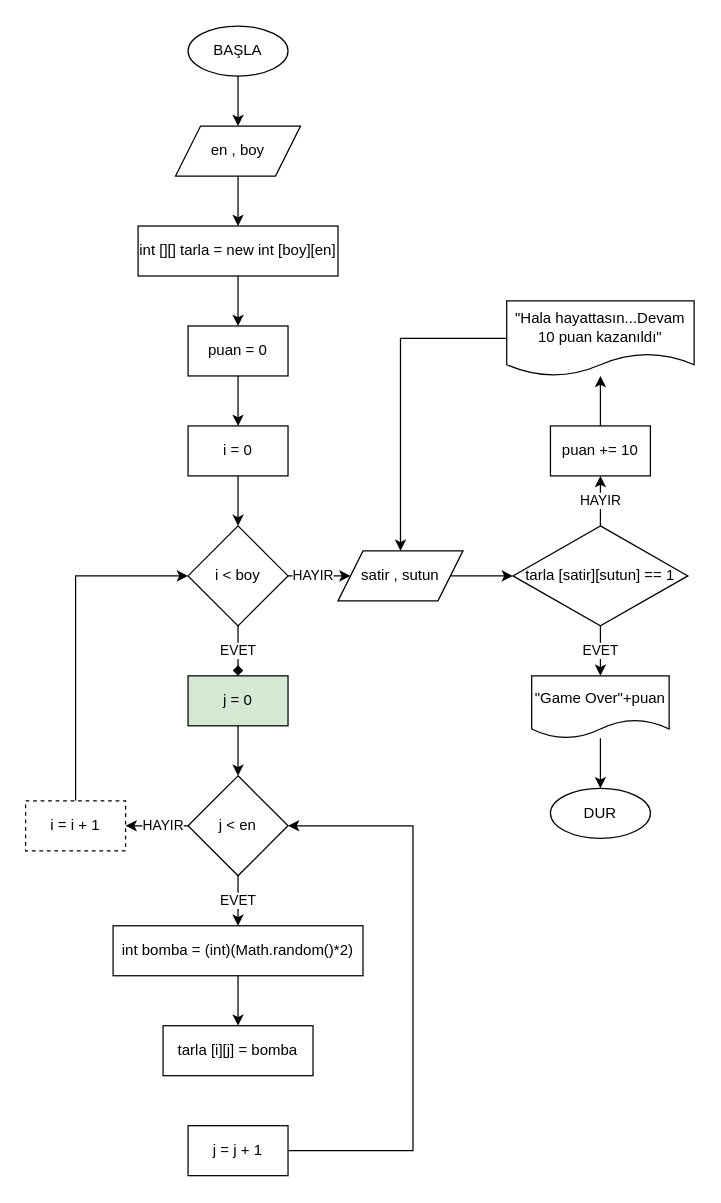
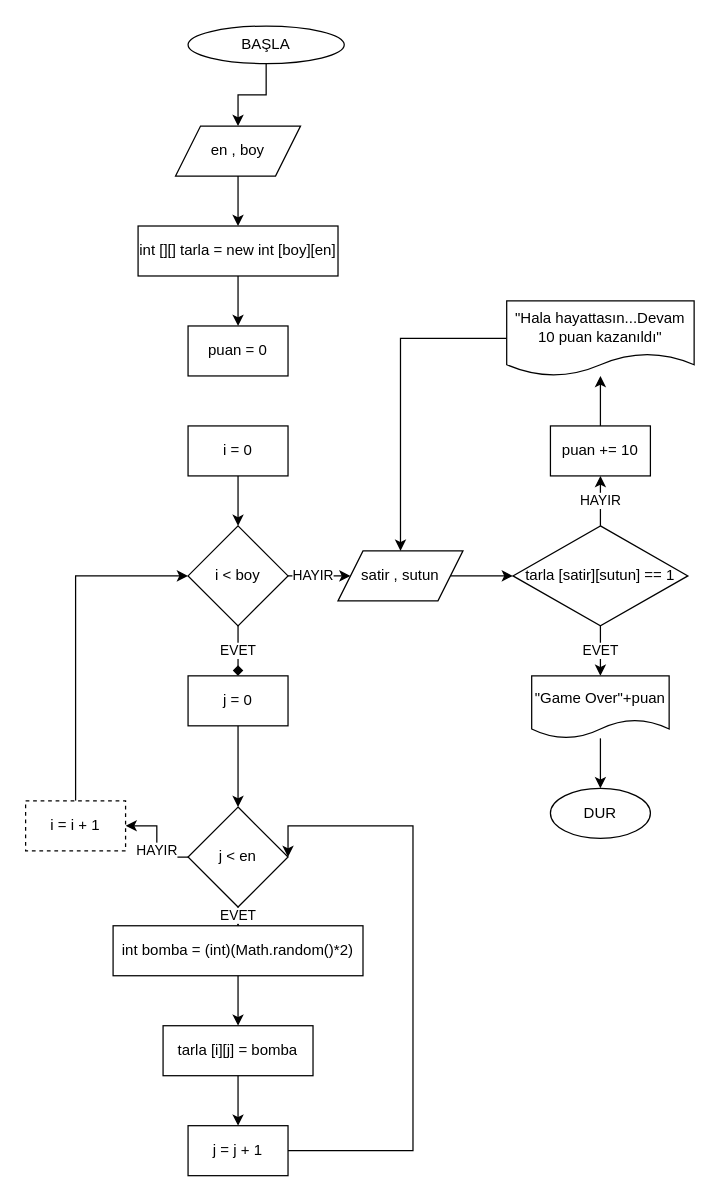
node "BAŞLA": size 100x50 -> 156x38
edge "puan = 0" -> "i = 0": removed
node "j = 0": fillcolor #d5e8d4 -> #ffffff
node "j < en": moved (238, 826) -> (238, 857)
edge "tarla [i][j] = bomba" -> "j = j + 1": added
